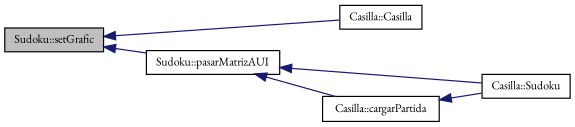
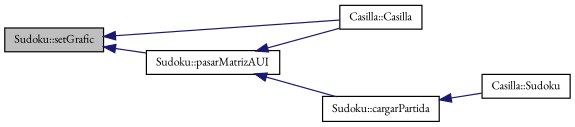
edge "Casilla::Sudoku" -> "Sudoku::pasarMatrizAUI": now "Casilla::Casilla" -> "Sudoku::pasarMatrizAUI"
node "Casilla::cargarPartida": label "Casilla::cargarPartida" -> "Sudoku::cargarPartida"
